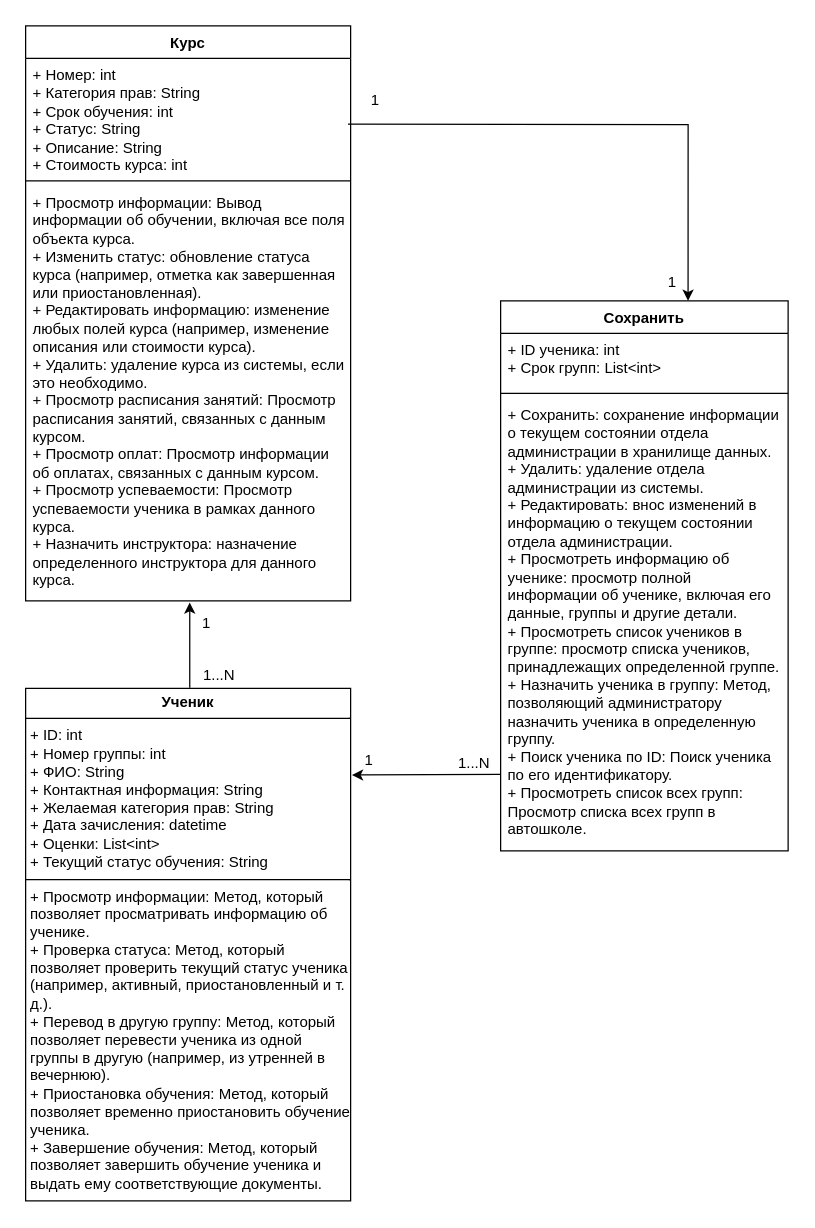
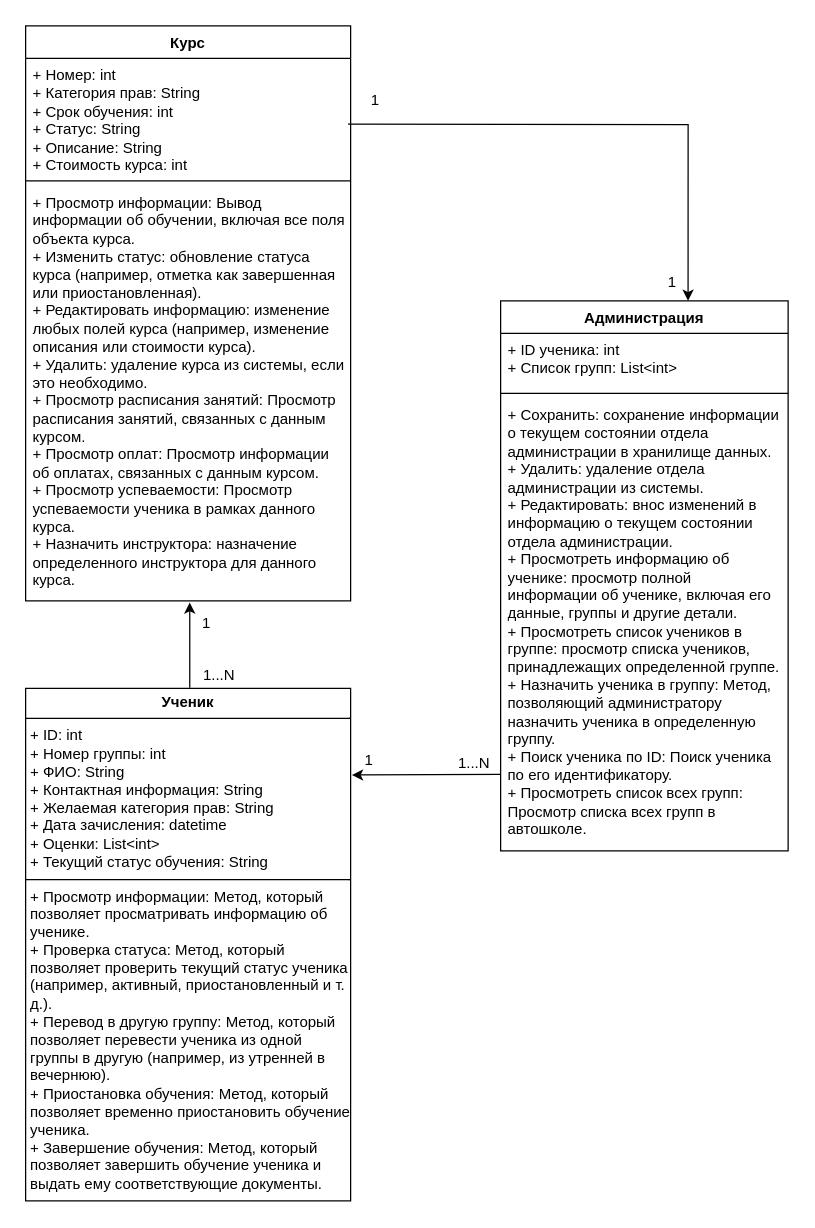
node "Сохранить": label "Сохранить" -> "Администрация"
node "+ ID ученика: int + Срок групп: List<int>": label "+ ID ученика: int + Срок групп: List<int>" -> "+ ID ученика: int + Список групп: List<int>"
